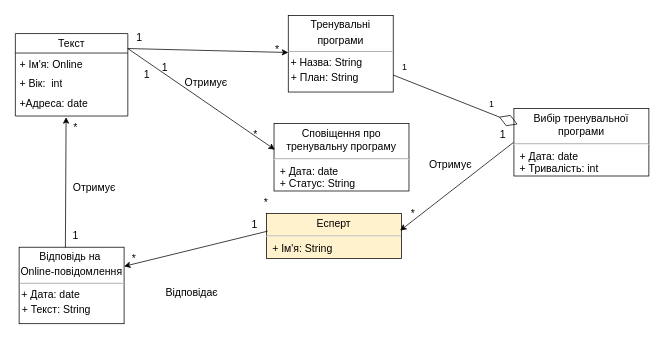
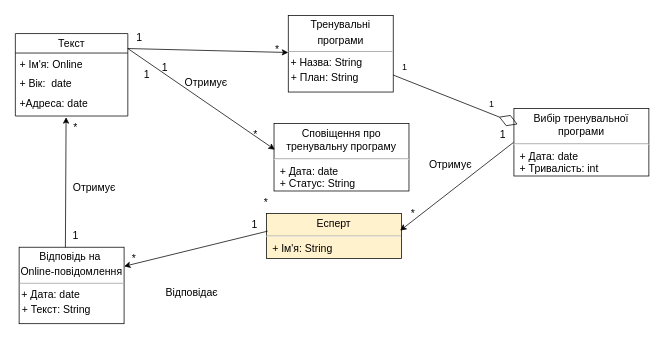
node "+ Вік: int": label "+ Вік: int" -> "+ Вік: date"
